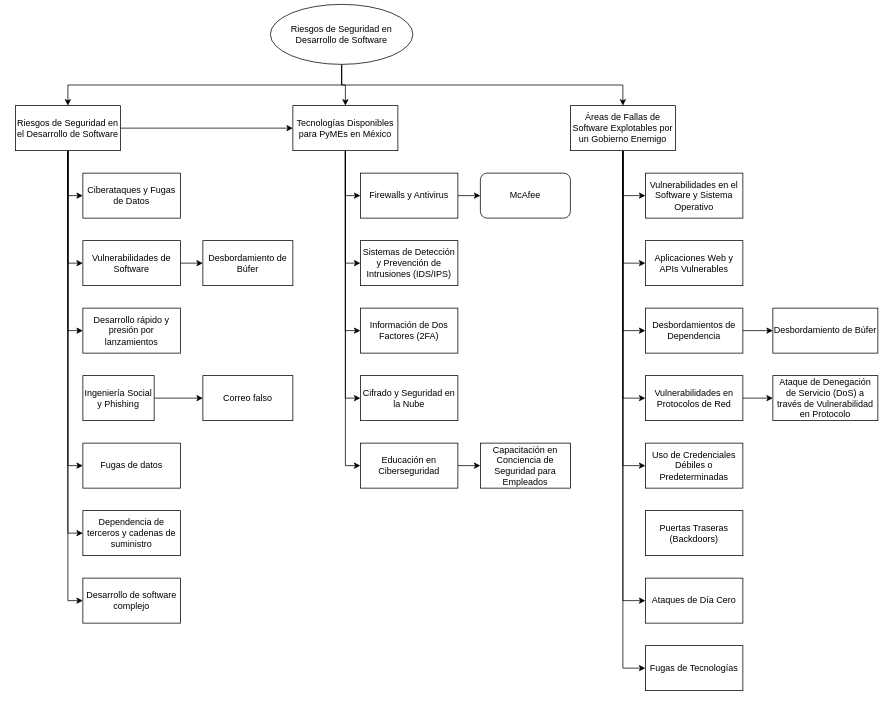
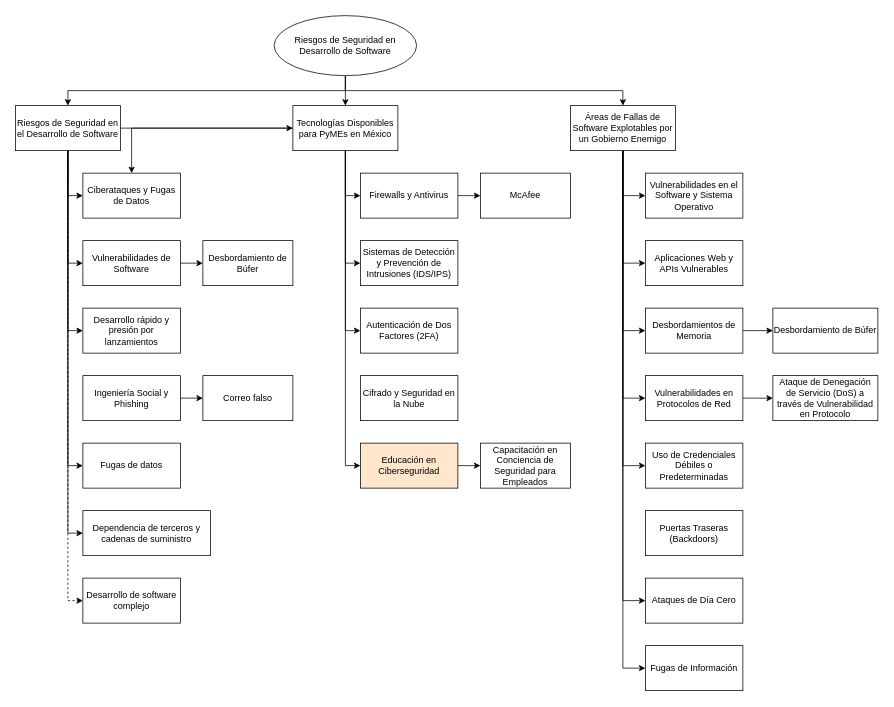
node "Riesgos de Seguridad en Desarrollo de Software": moved (342, 34) -> (345, 45)
node "McAfee": shape rounded rectangle -> rectangle
node "Información de Dos Factores (2FA)": label "Información de Dos Factores (2FA)" -> "Autenticación de Dos Factores (2FA)"
node "Desbordamientos de Dependencia": label "Desbordamientos de Dependencia" -> "Desbordamientos de Memoria"
node "Ingeniería Social y Phishing": size 71x45 -> 98x45
edge "Tecnologías Disponibles para PyMEs en México" -> "Cifrado y Seguridad en la Nube": now "Tecnologías Disponibles para PyMEs en México" -> "Ciberataques y Fugas de Datos"
node "Educación en Ciberseguridad": fillcolor #ffffff -> #ffe6cc
node "Dependencia de terceros y cadenas de suministro": size 98x45 -> 128x45
edge "Riesgos de Seguridad en el Desarrollo de Software" -> "Desarrollo de software complejo": style solid -> dashed
node "Fugas de Tecnologías": label "Fugas de Tecnologías" -> "Fugas de Información"
